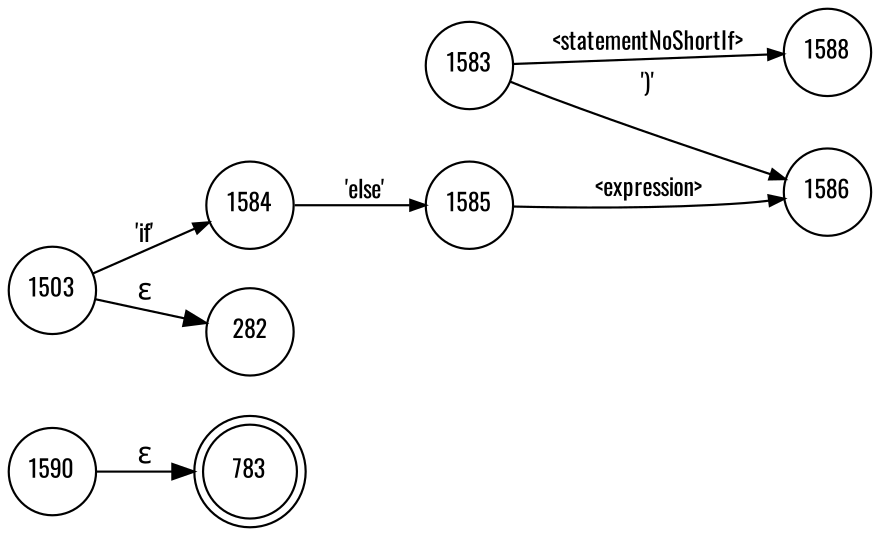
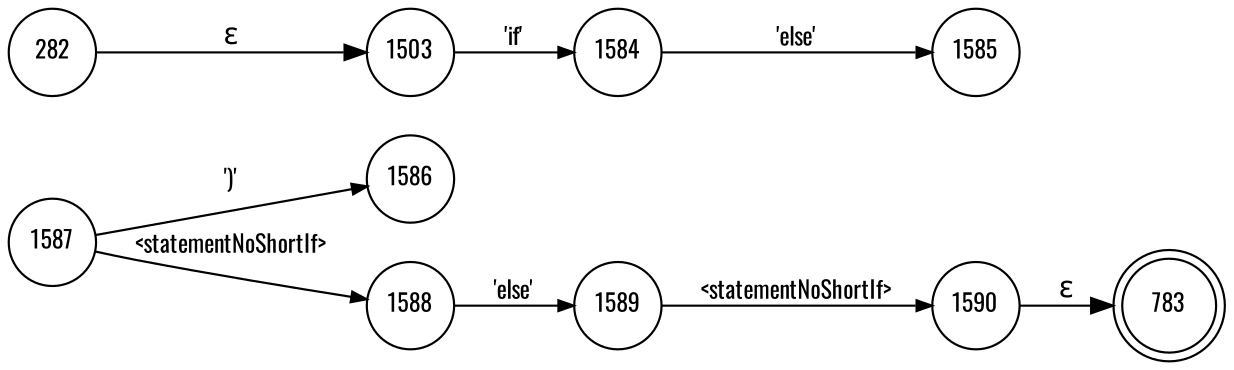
node "1583": label "1583" -> "1587"
edge "1585" -> "1586": removed, label "<expression>"
node "1589": added
edge "1503" -> "282": reversed
